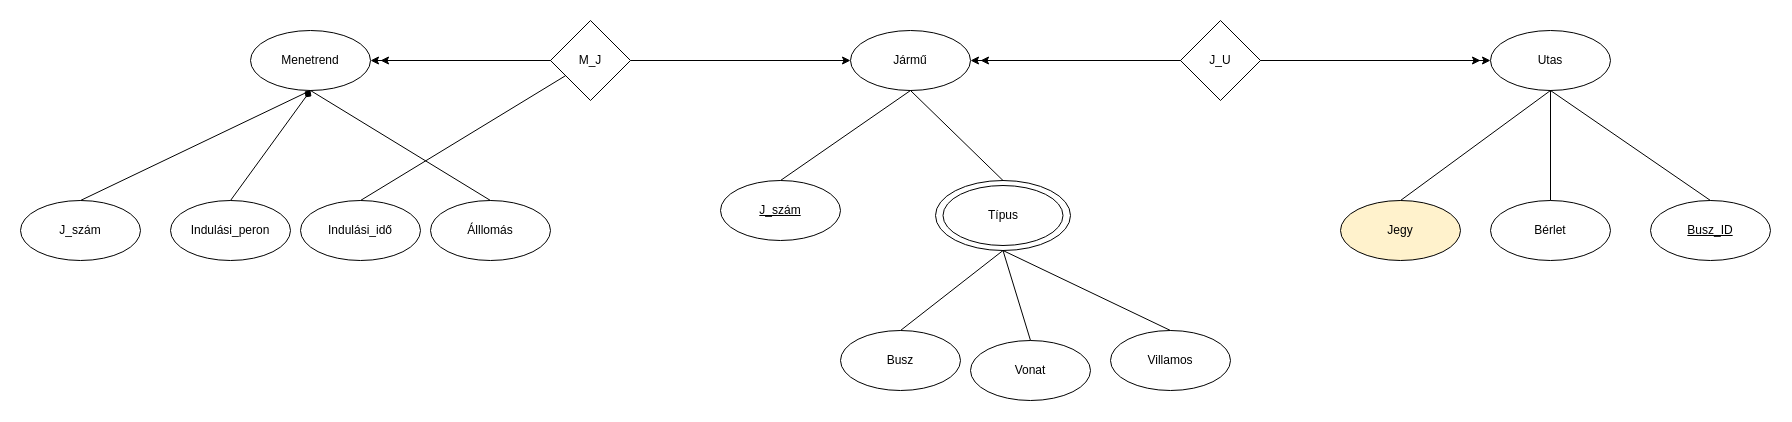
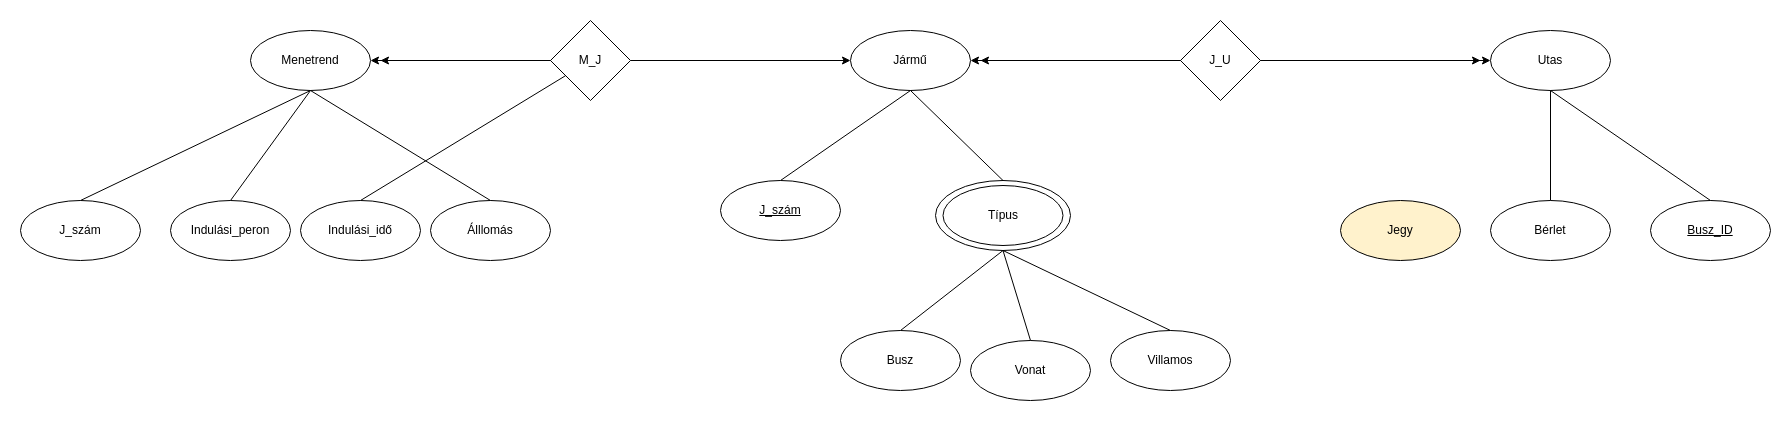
edge "Indulási_peron" -> "Menetrend": arrowhead diamond -> none
edge "Utas" -- "Jegy": removed
